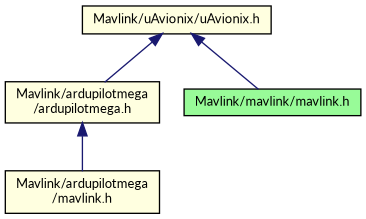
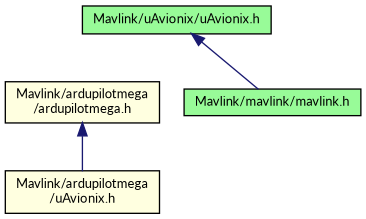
node "Mavlink/uAvionix/uAvionix.h": fillcolor lightyellow -> palegreen
edge "Mavlink/ardupilotmega /ardupilotmega.h" -> "Mavlink/uAvionix/uAvionix.h": removed
node "Mavlink/ardupilotmega /mavlink.h": label "Mavlink/ardupilotmega /mavlink.h" -> "Mavlink/ardupilotmega /uAvionix.h"
